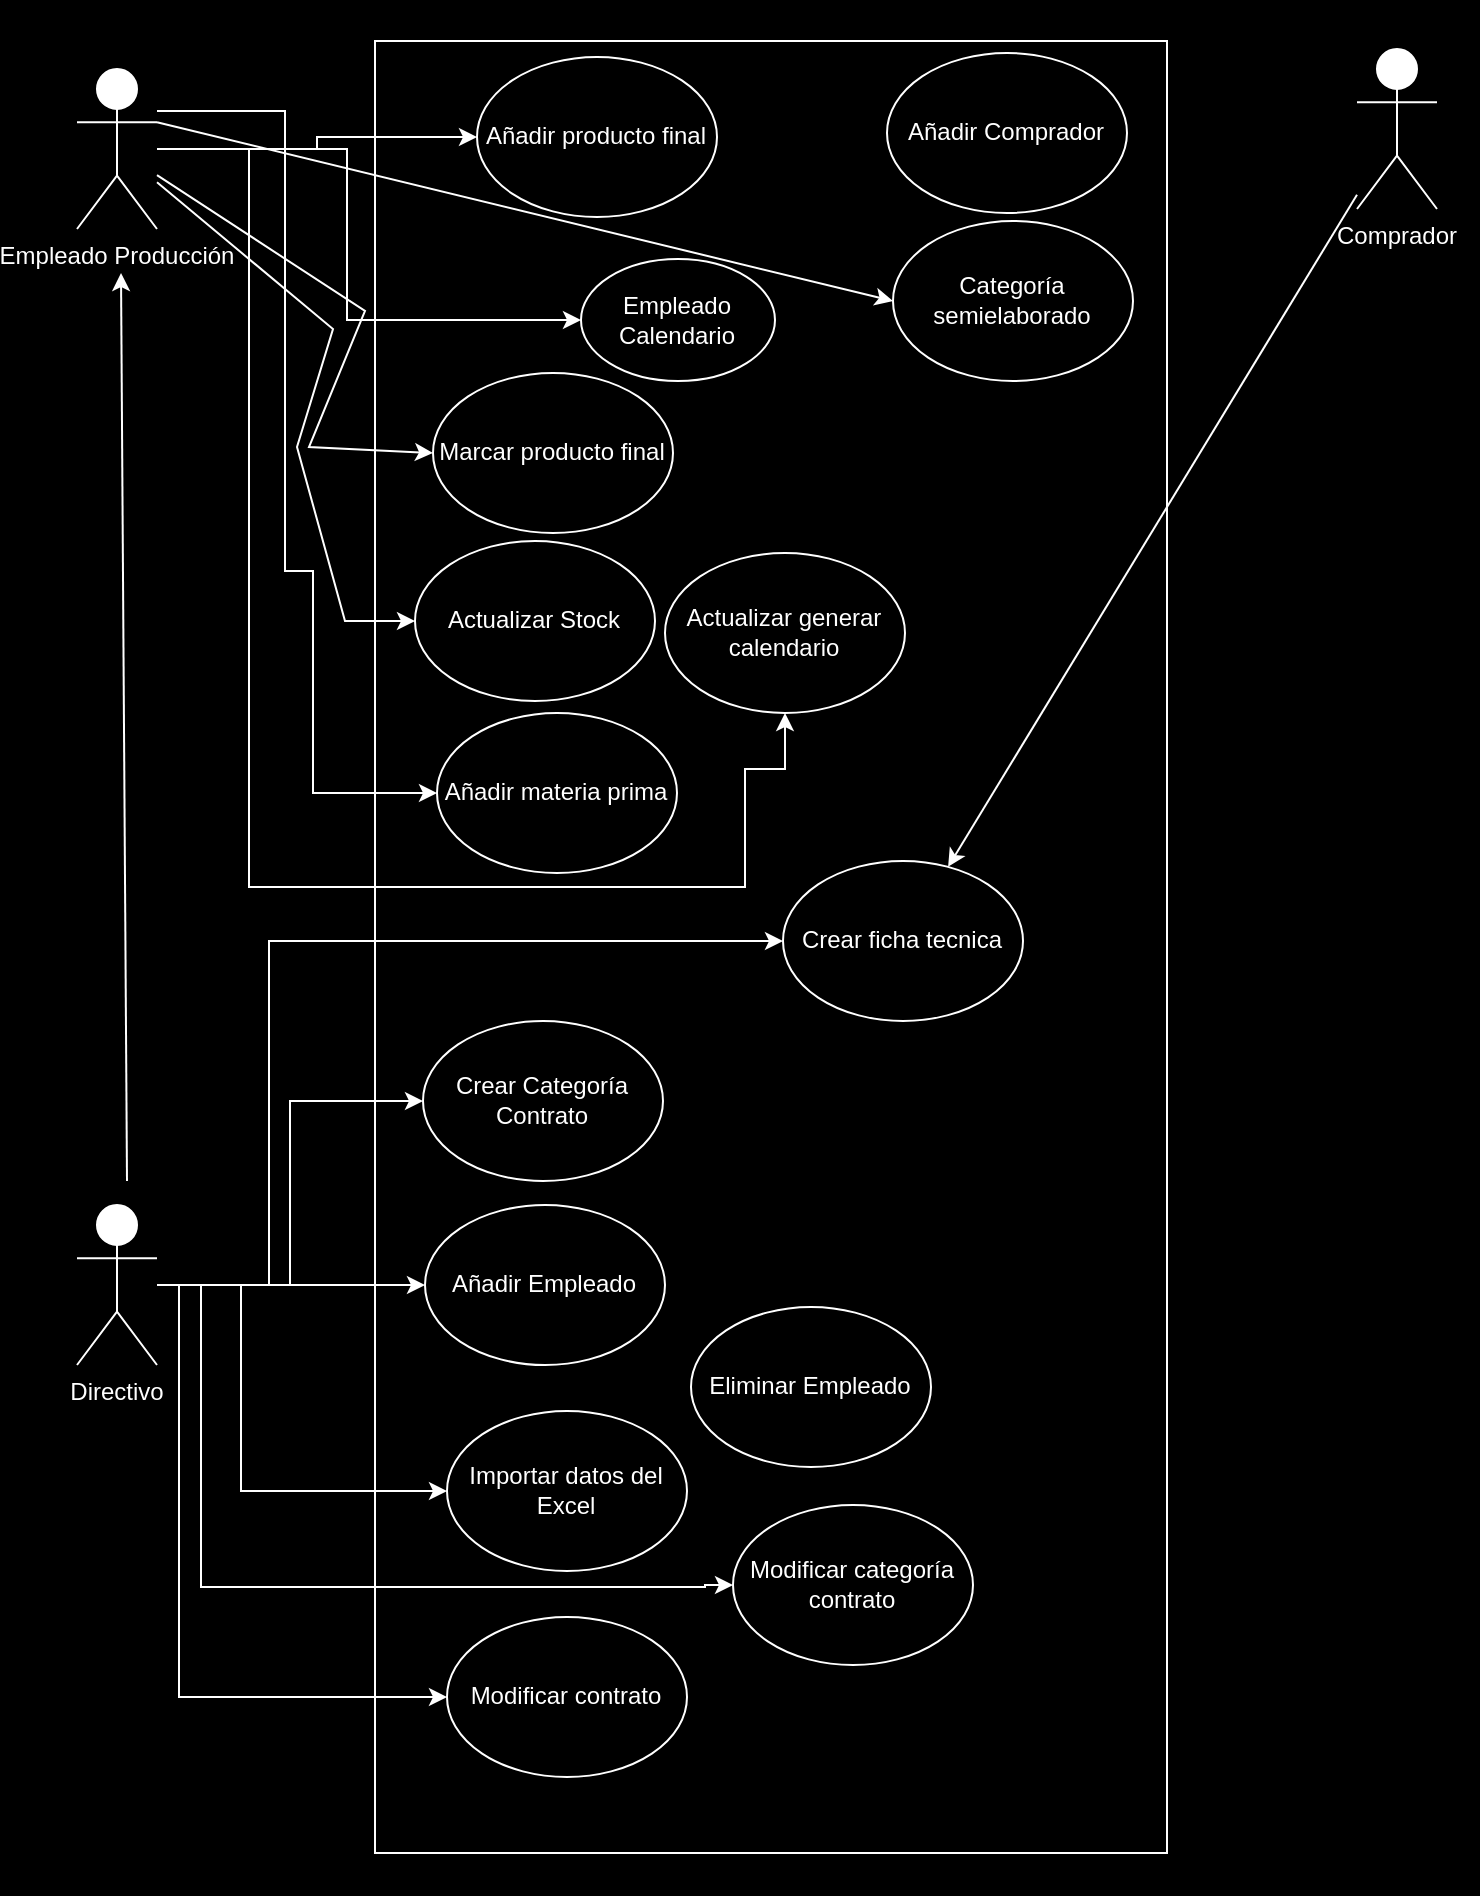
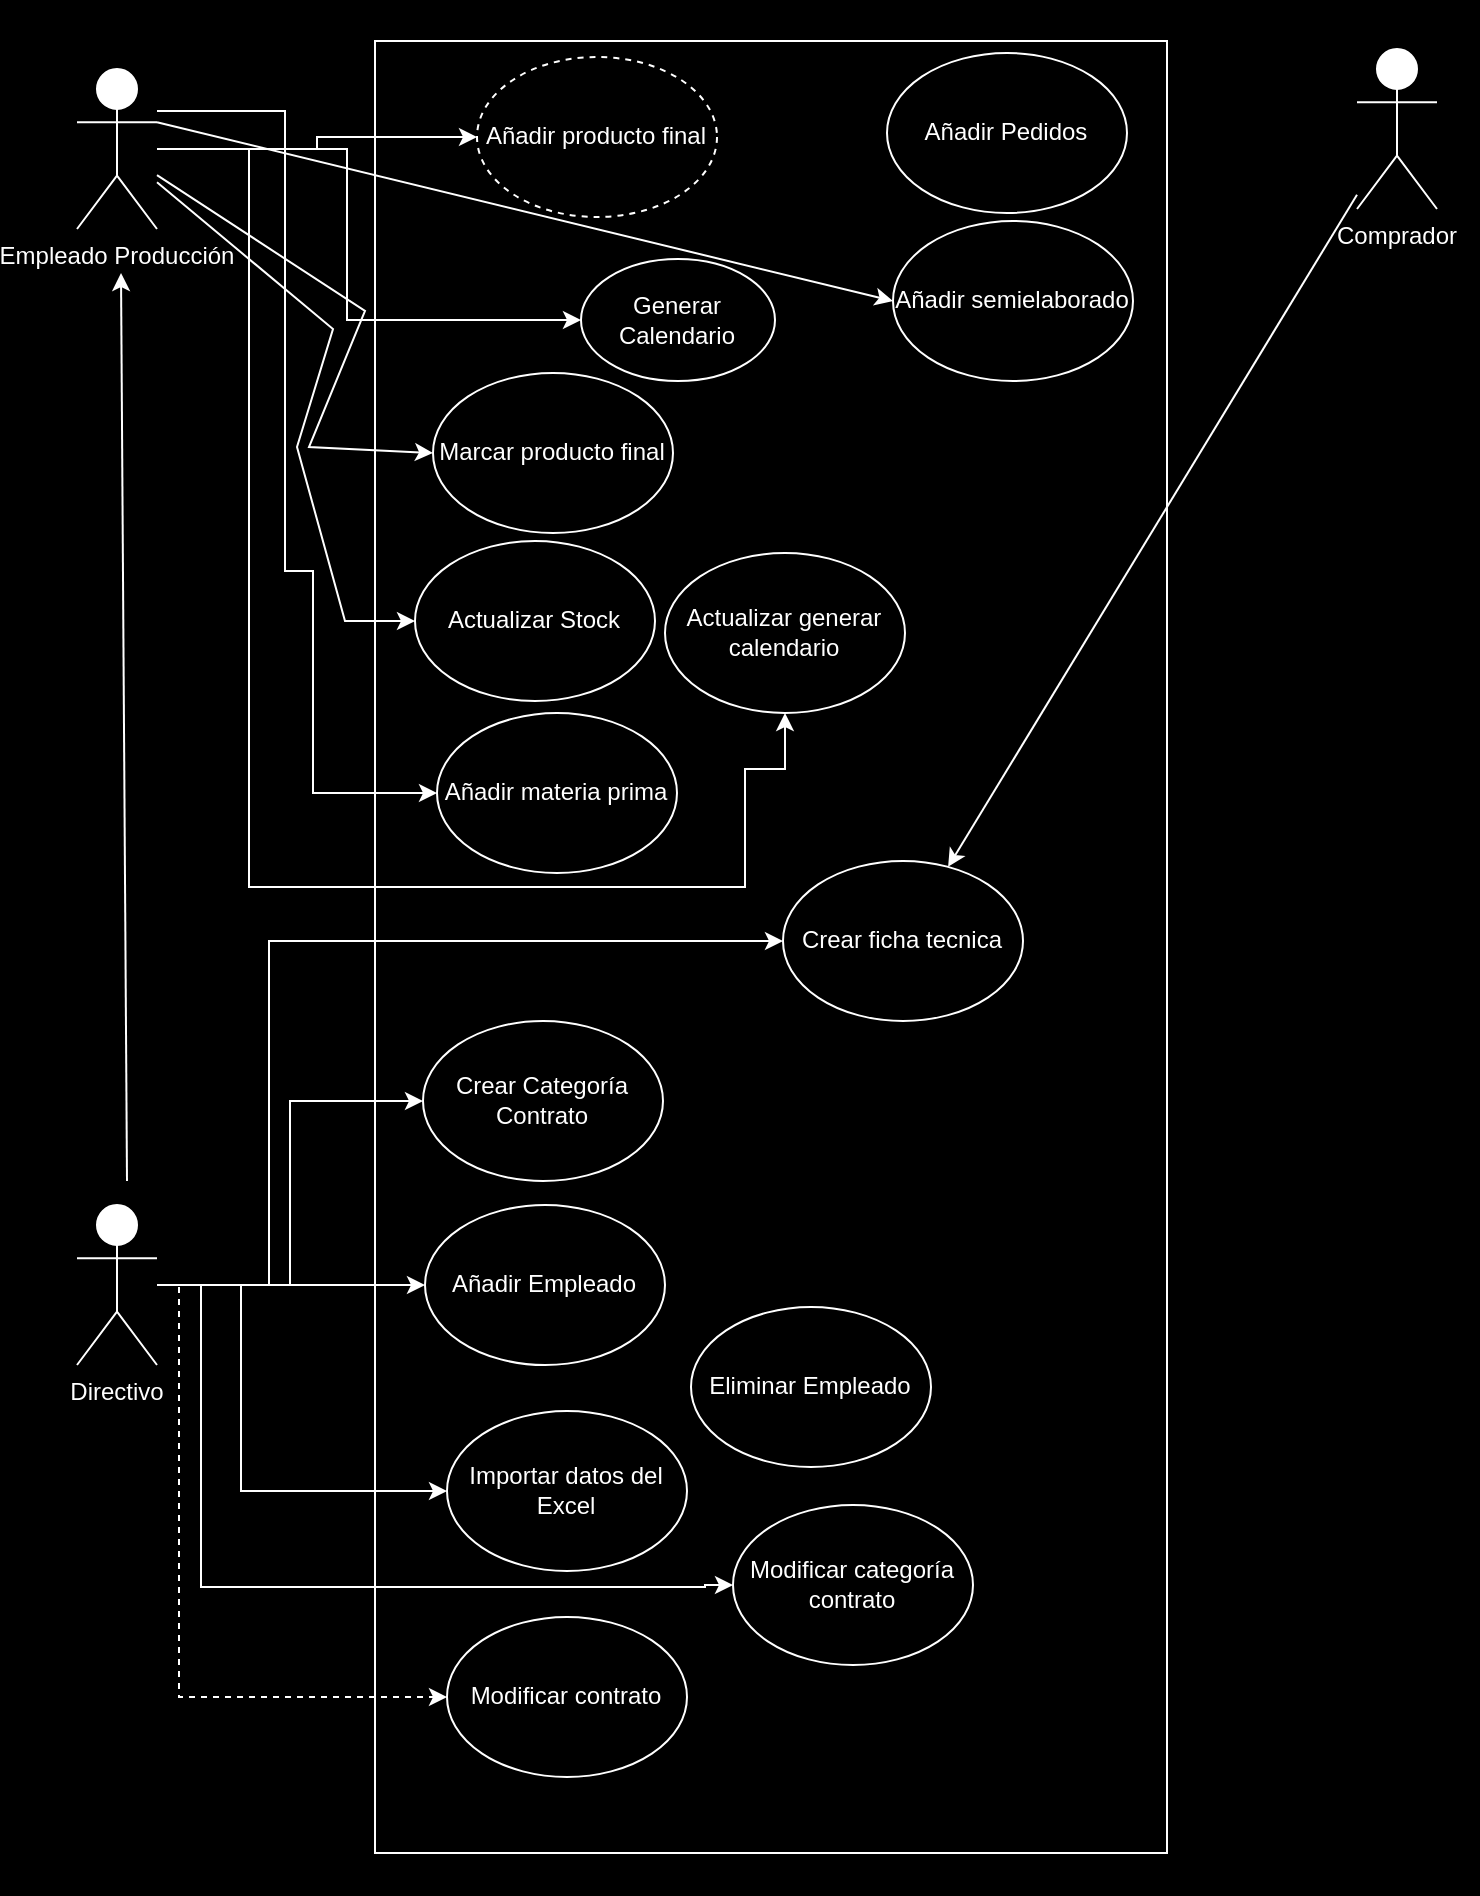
node "Añadir Comprador": label "Añadir Comprador" -> "Añadir Pedidos"
node "Añadir producto final": style solid -> dashed
node "Categoría semielaborado": label "Categoría semielaborado" -> "Añadir semielaborado"
node "Empleado Calendario": label "Empleado Calendario" -> "Generar Calendario"
edge "Directivo" -> "Modificar contrato": style solid -> dashed
